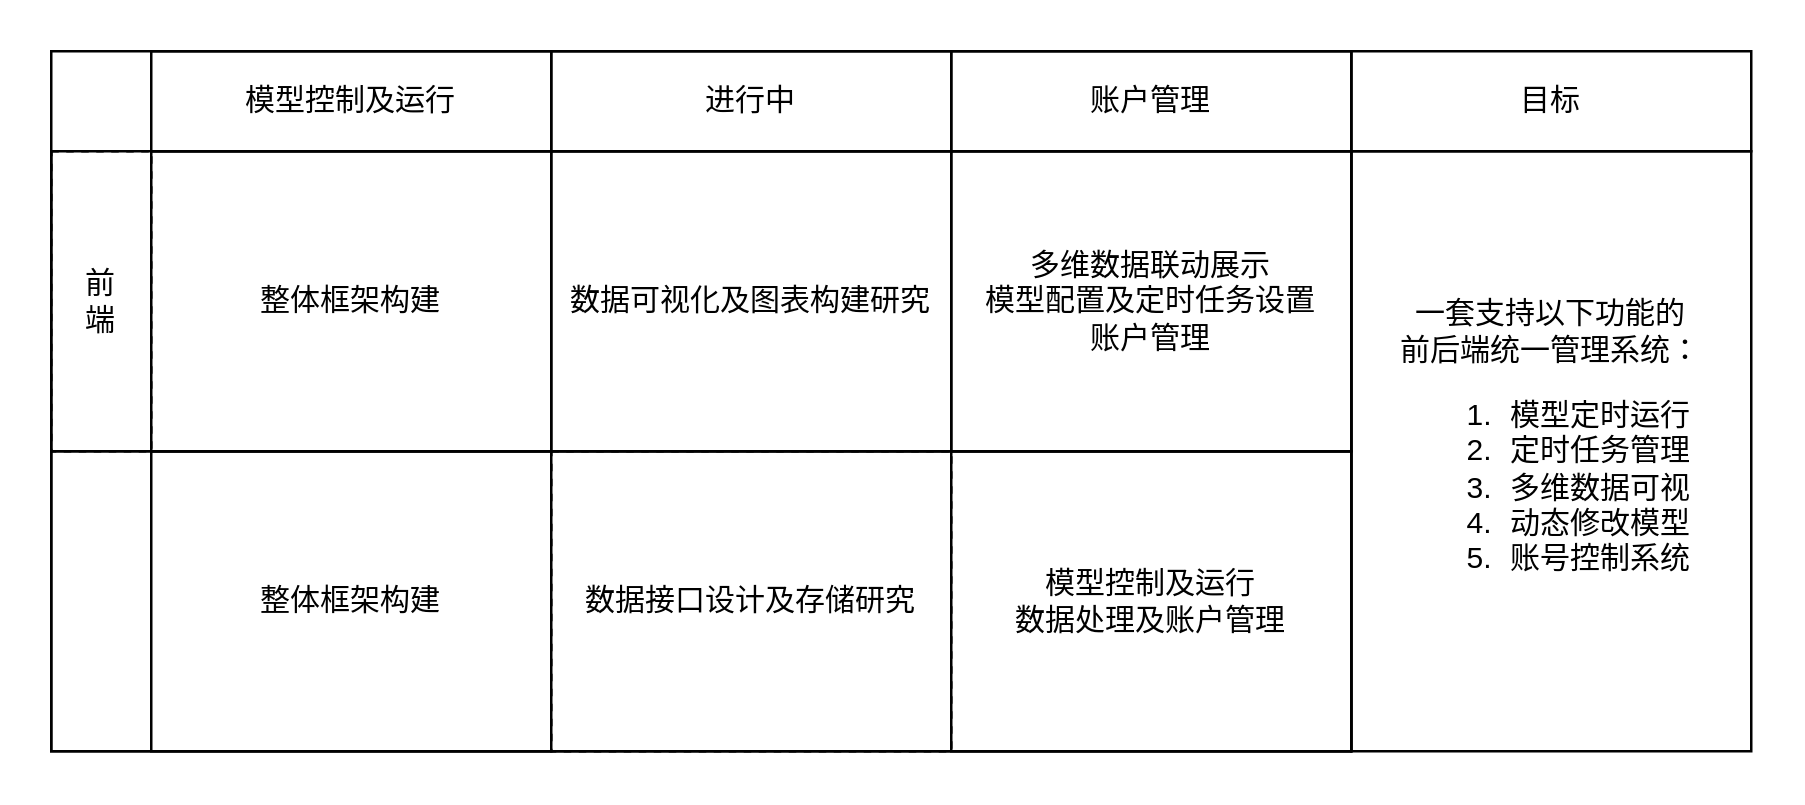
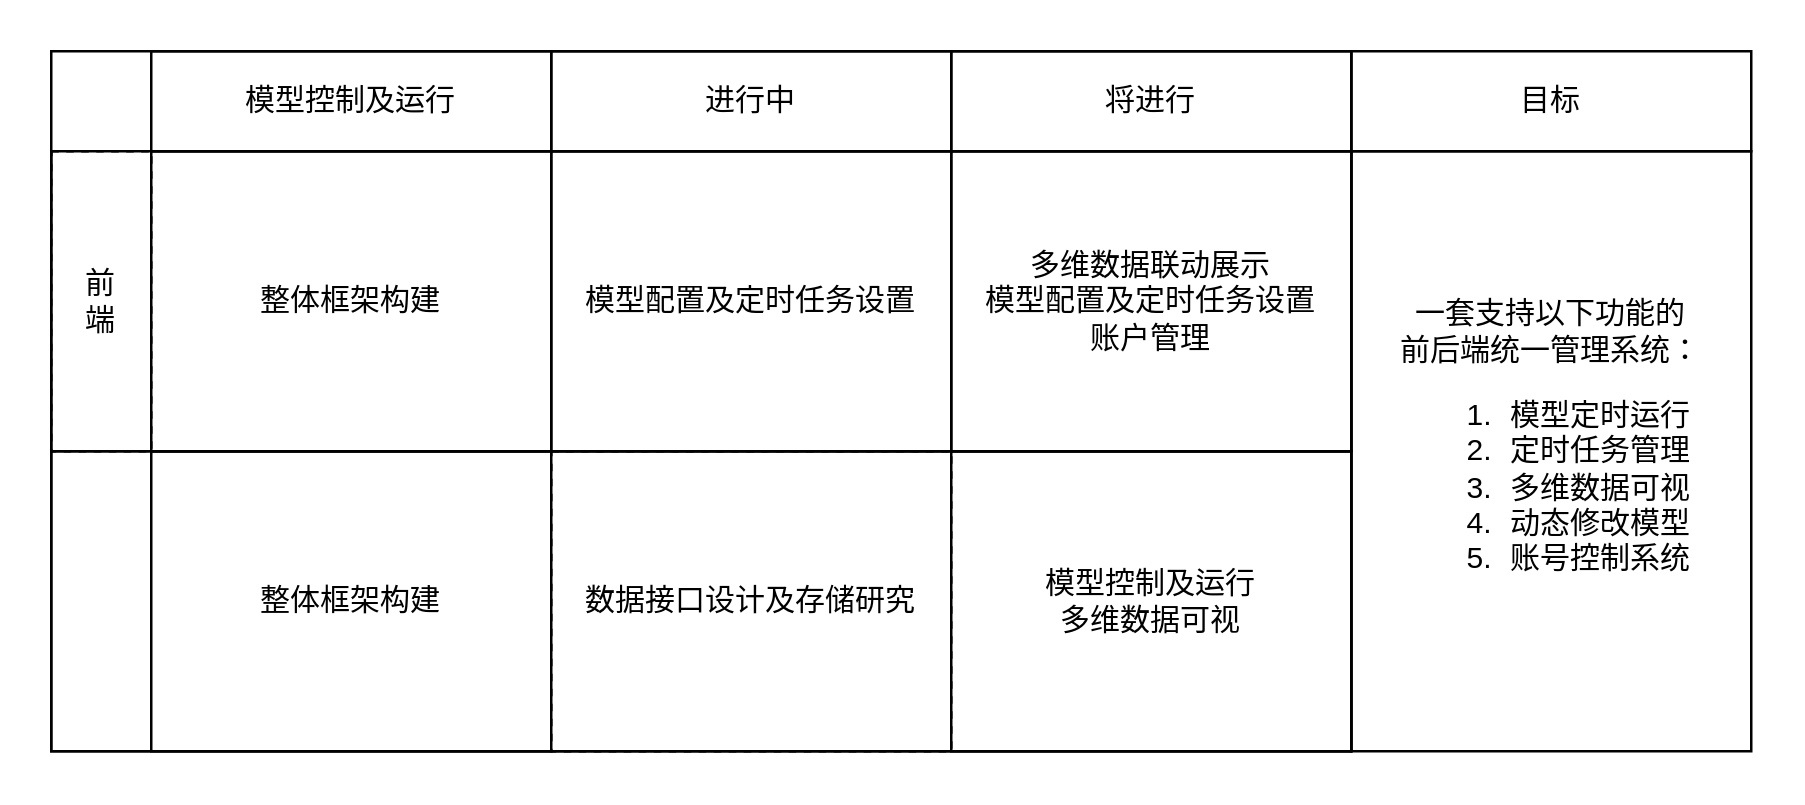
node "账户管理": label "账户管理" -> "将进行"
node "数据可视化及图表构建研究": label "数据可视化及图表构建研究" -> "模型配置及定时任务设置"
node "模型控制及运行 数据处理及账户管理": label "模型控制及运行 数据处理及账户管理" -> "模型控制及运行 多维数据可视"
